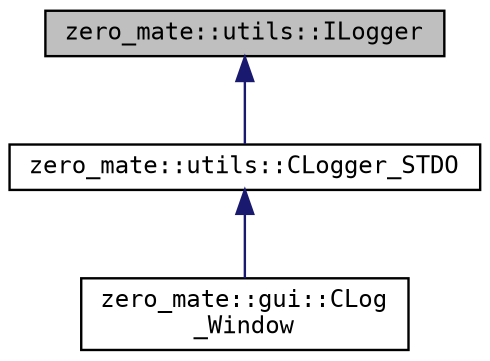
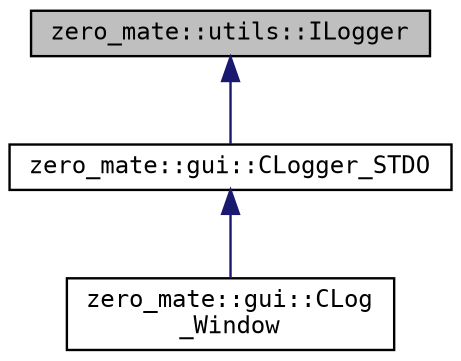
node "zero_mate::utils::CLogger_STDO": label "zero_mate::utils::CLogger_STDO" -> "zero_mate::gui::CLogger_STDO"
